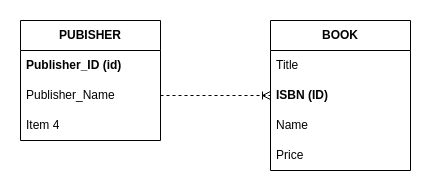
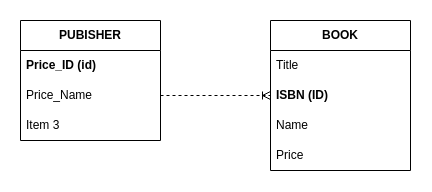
node "Publisher_ID (id)": label "Publisher_ID (id)" -> "Price_ID (id)"
node "Publisher_Name": label "Publisher_Name" -> "Price_Name"
node "Item 4": label "Item 4" -> "Item 3"
